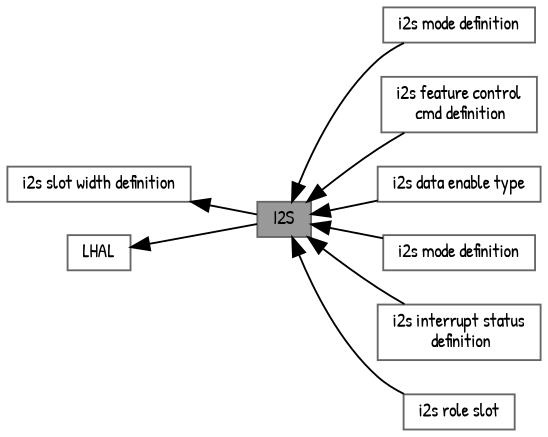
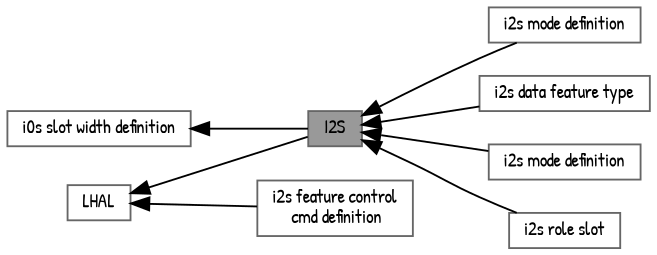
edge "i2s feature control cmd definition" -> "I2S": now "i2s feature control cmd definition" -> "LHAL"
node "i2s slot width definition": label "i2s slot width definition" -> "i0s slot width definition"
node "i2s data enable type": label "i2s data enable type" -> "i2s data feature type"
node "i2s interrupt status definition": removed
